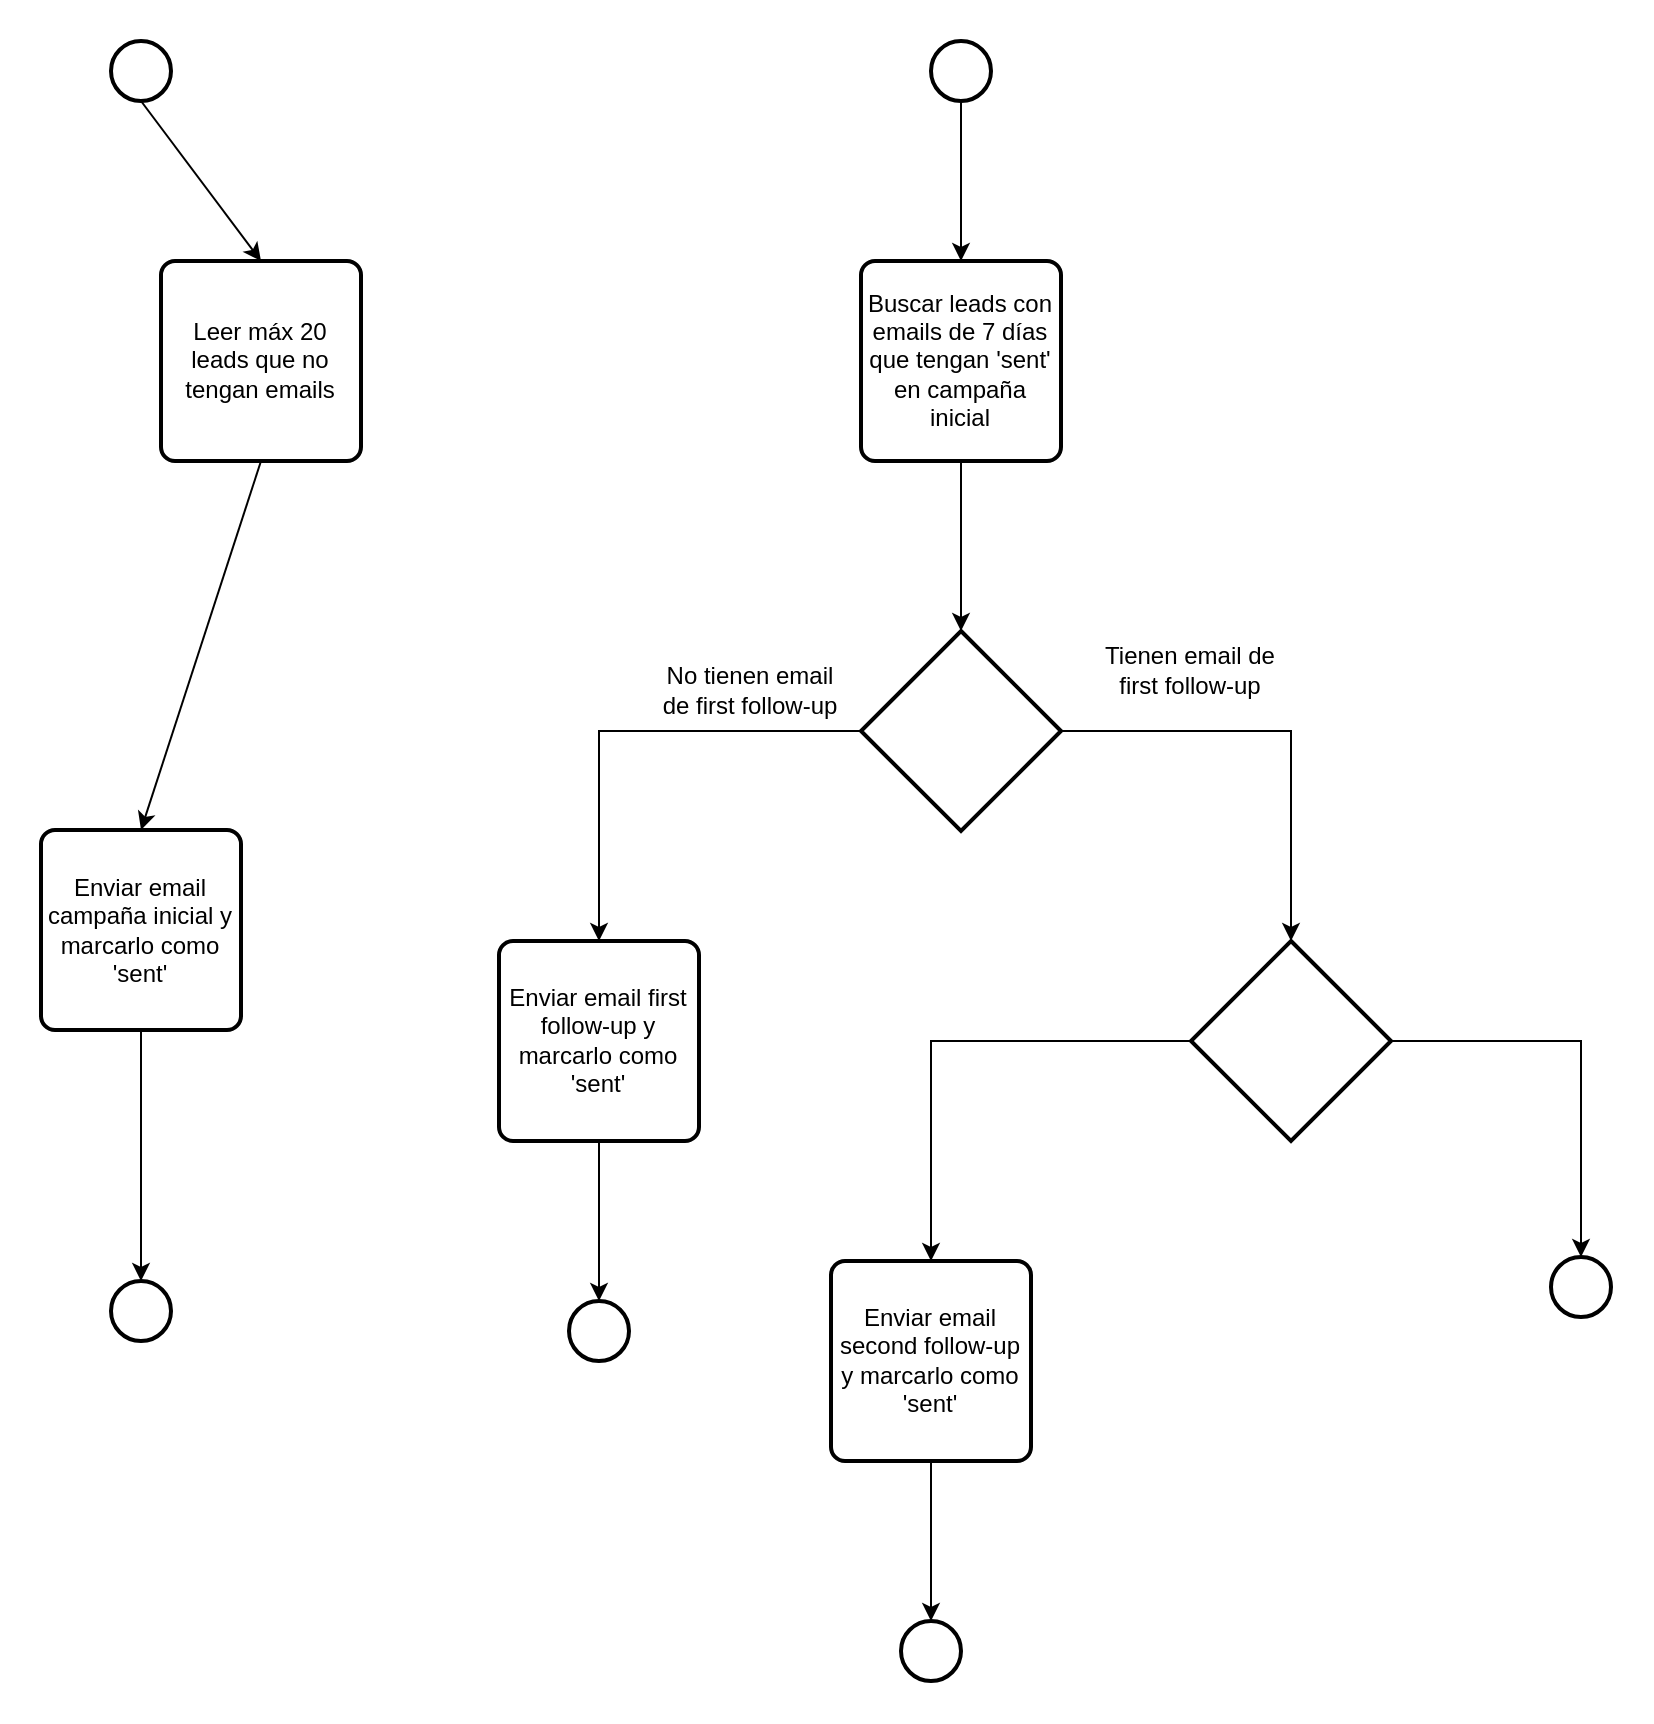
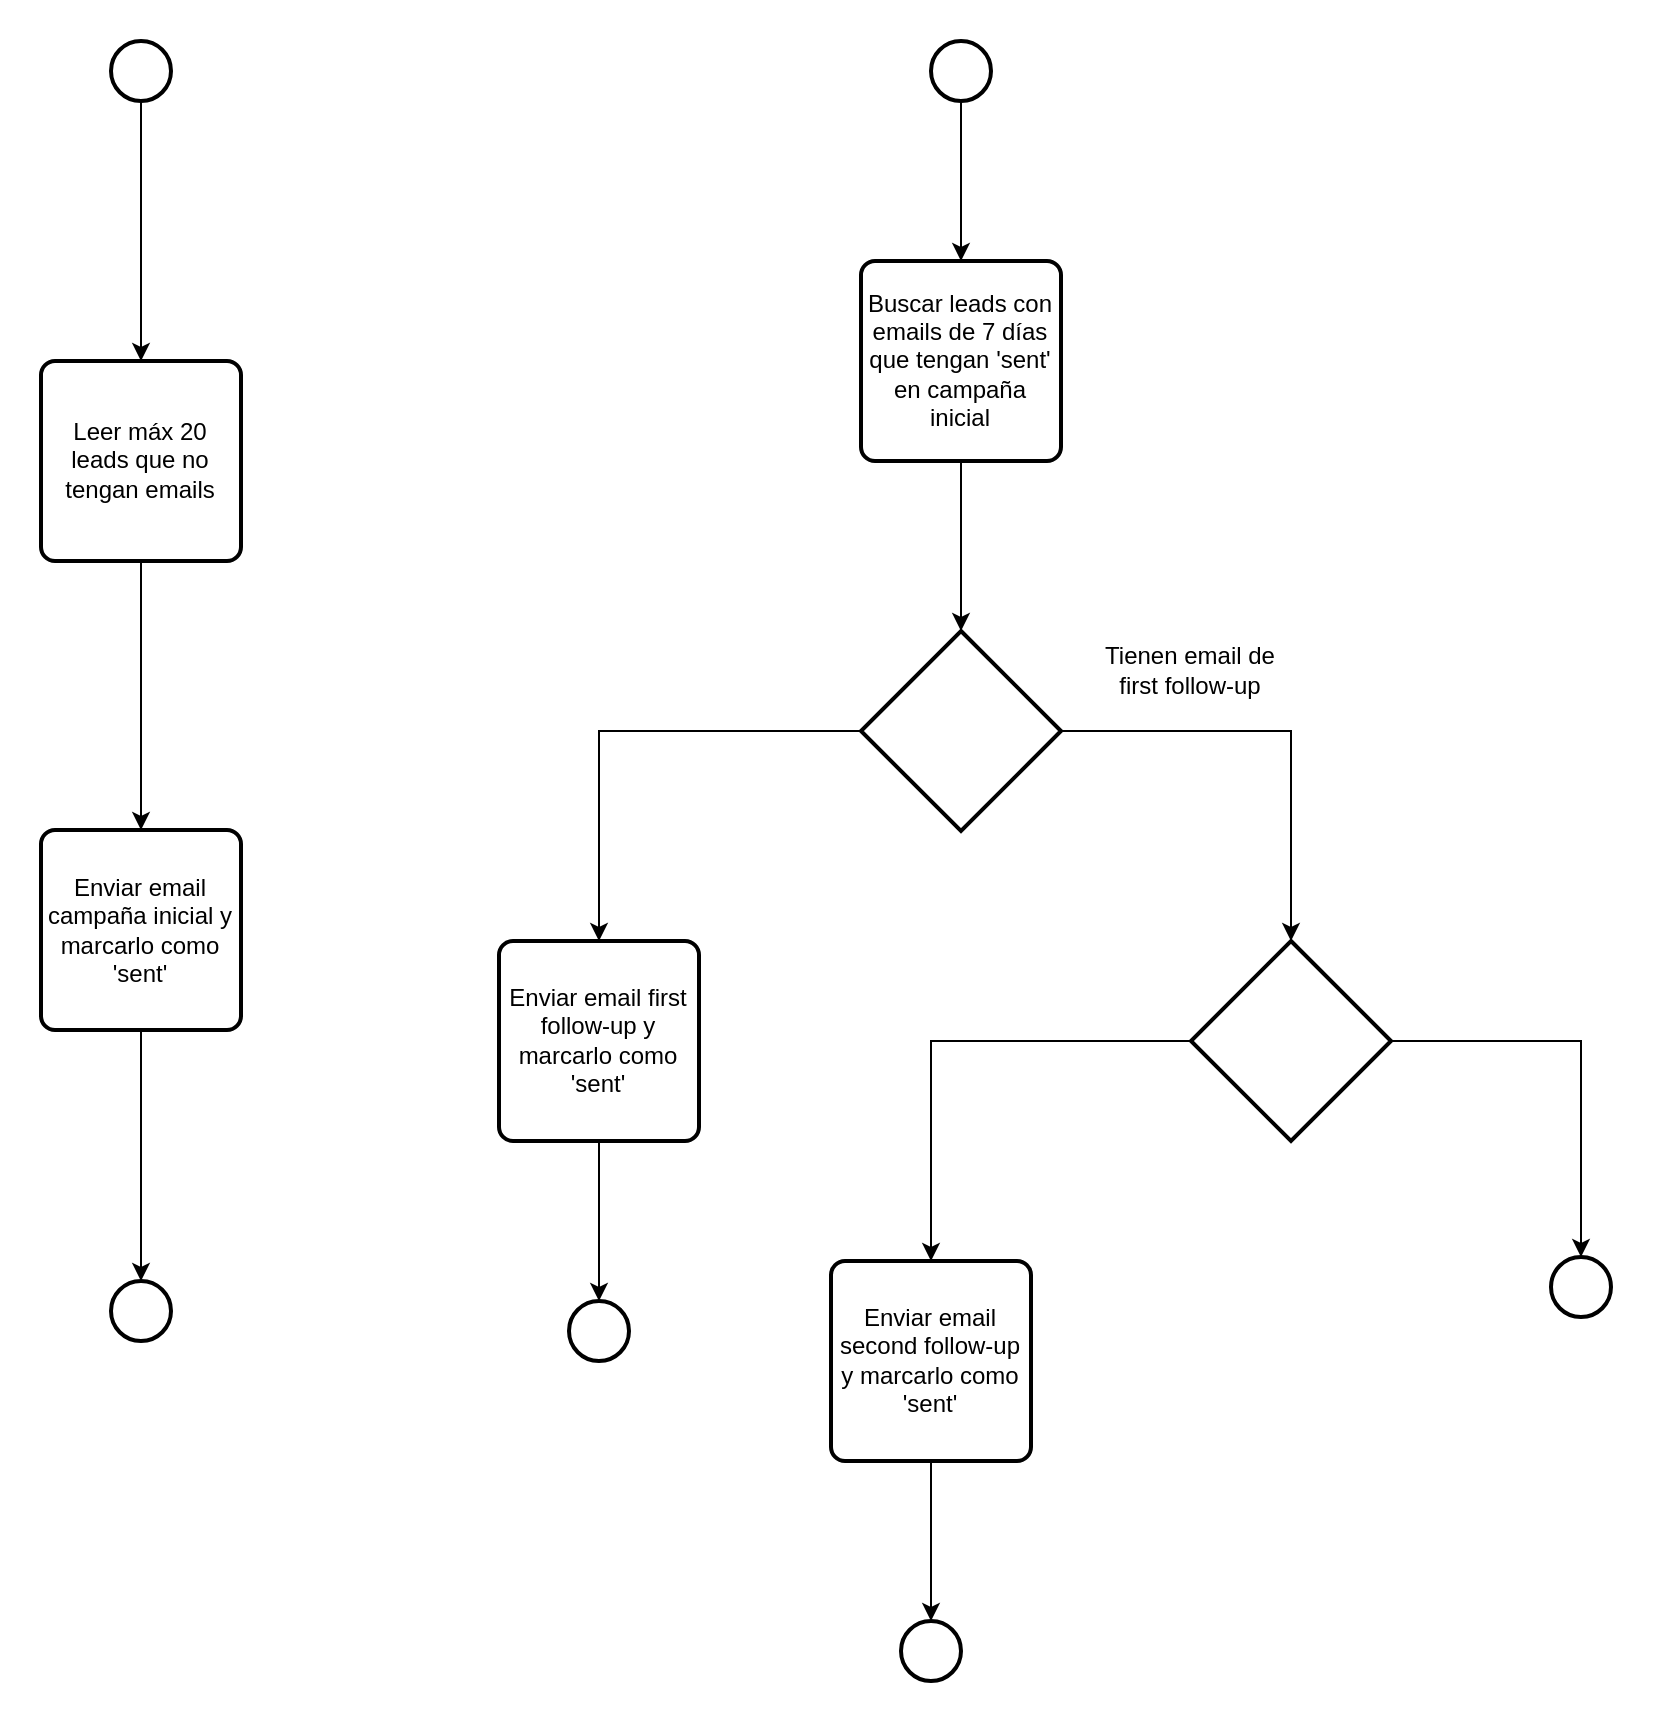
node "Leer máx 20 leads que no tengan emails": moved (261, 361) -> (141, 461)
node "No tienen email de first follow-up": removed
